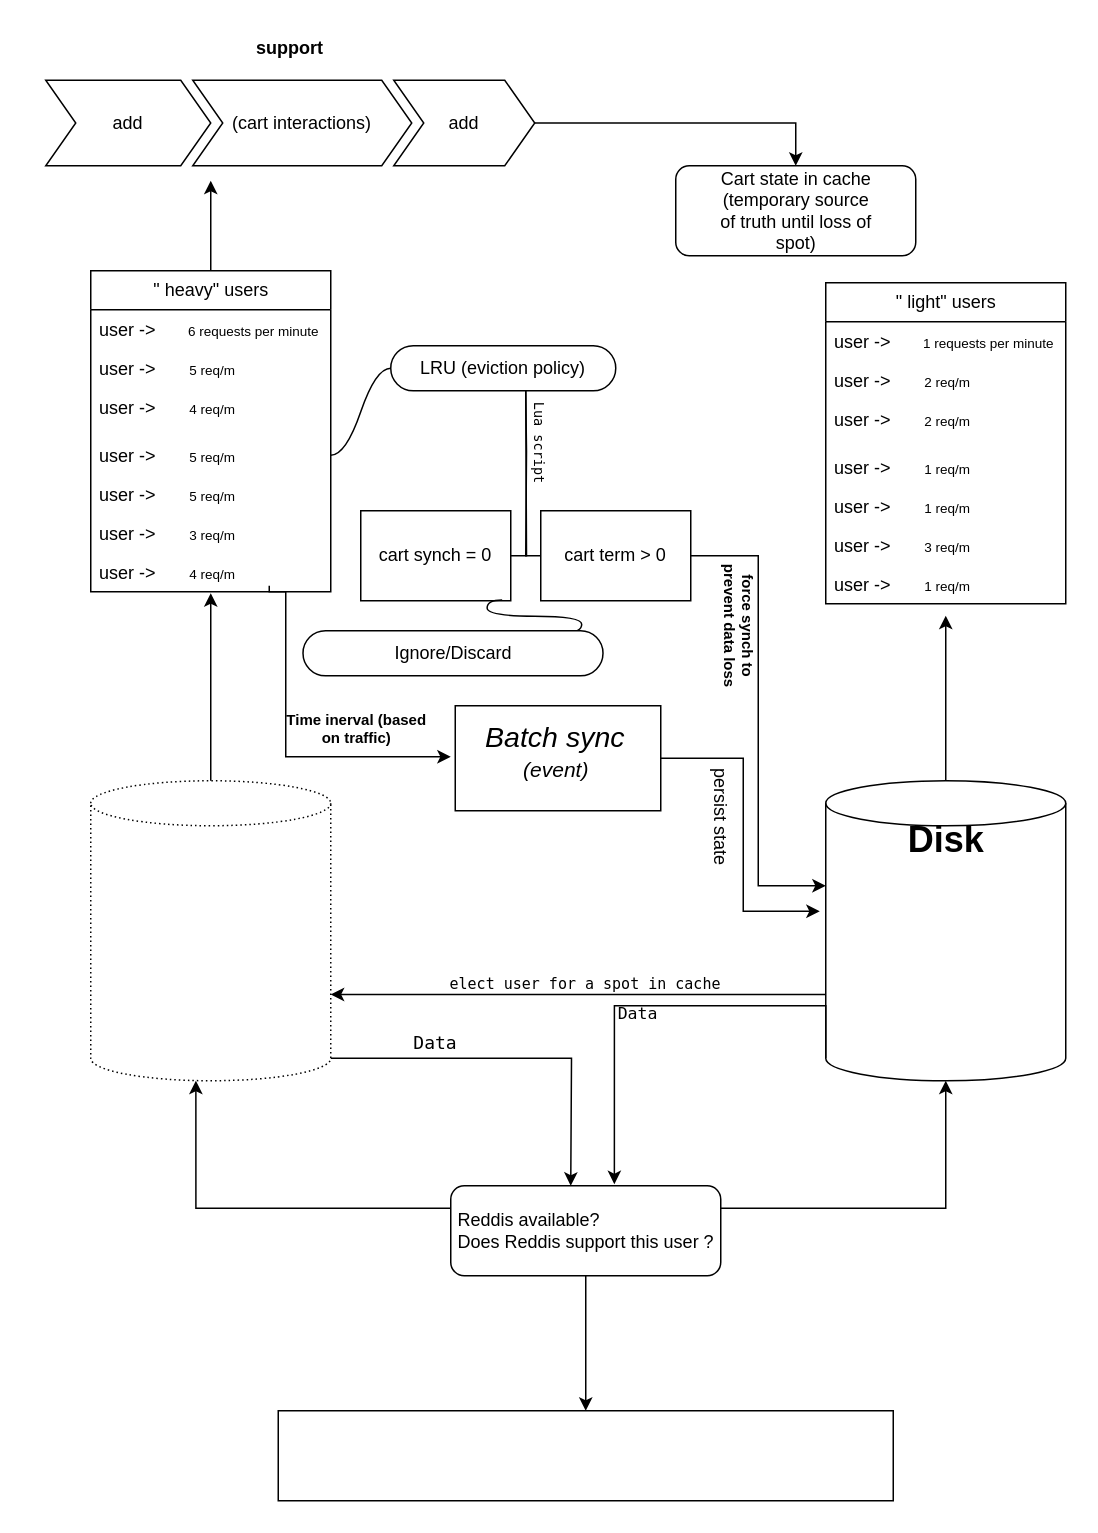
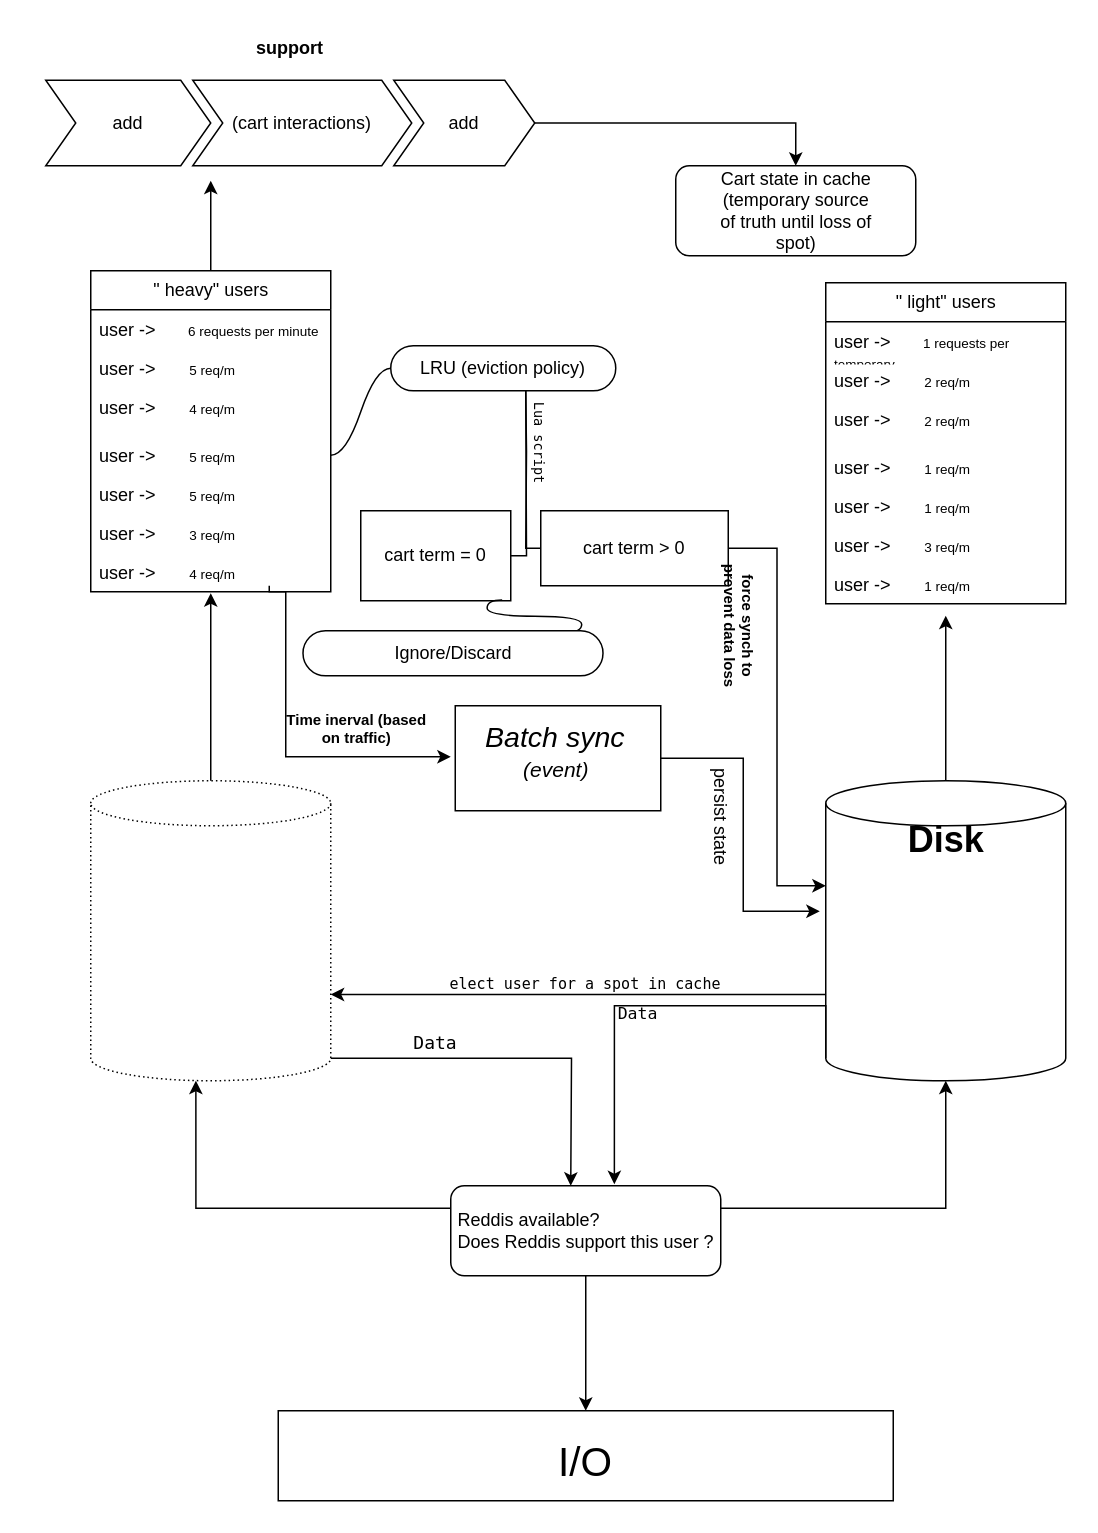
node "user -> 1 requests per minute": label "user -> 1 requests per minute" -> "user -> 1 requests per temporary"
node "cart synch = 0": label "cart synch = 0" -> "cart term = 0"
node "cart term > 0": size 150x90 -> 188x75
node "I/O": added
